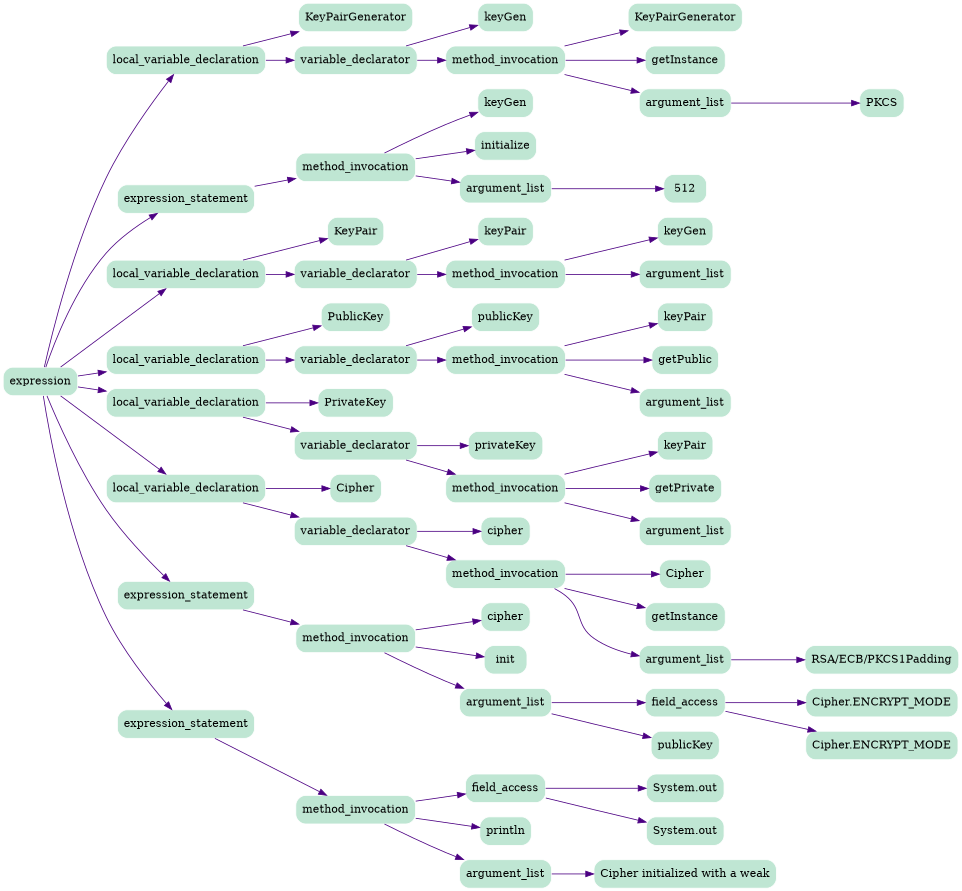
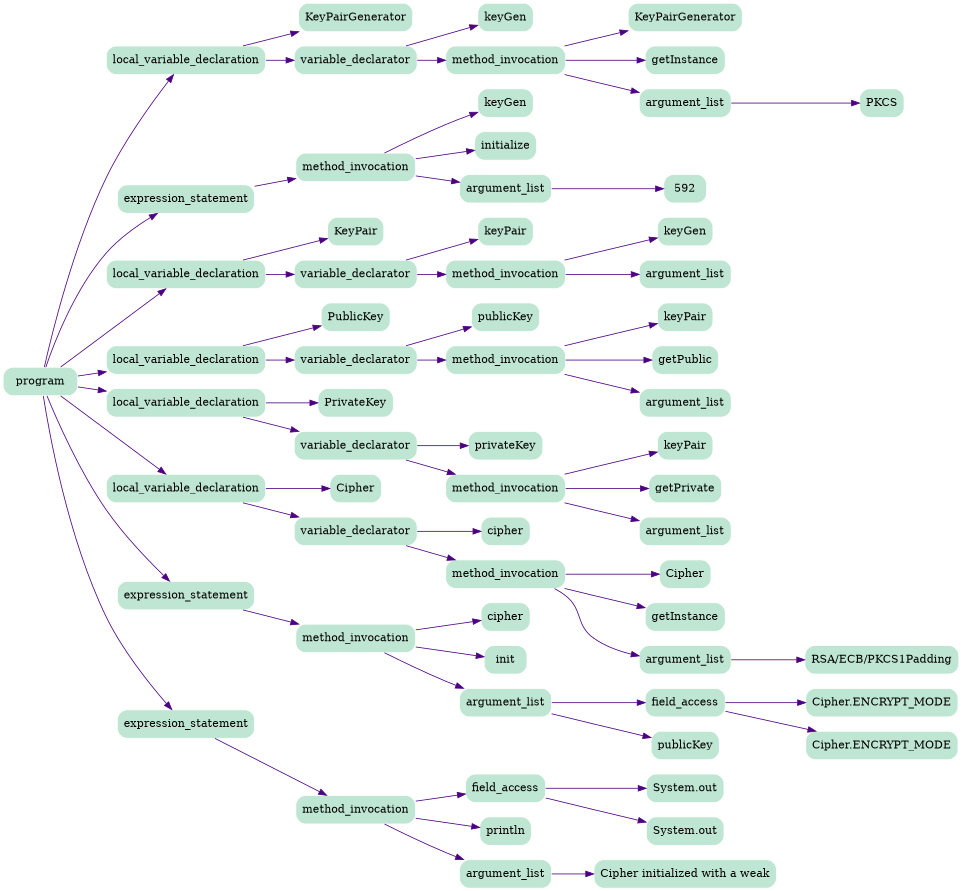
node "512": label "512" -> "592"
node "expression": label "expression" -> "program"
